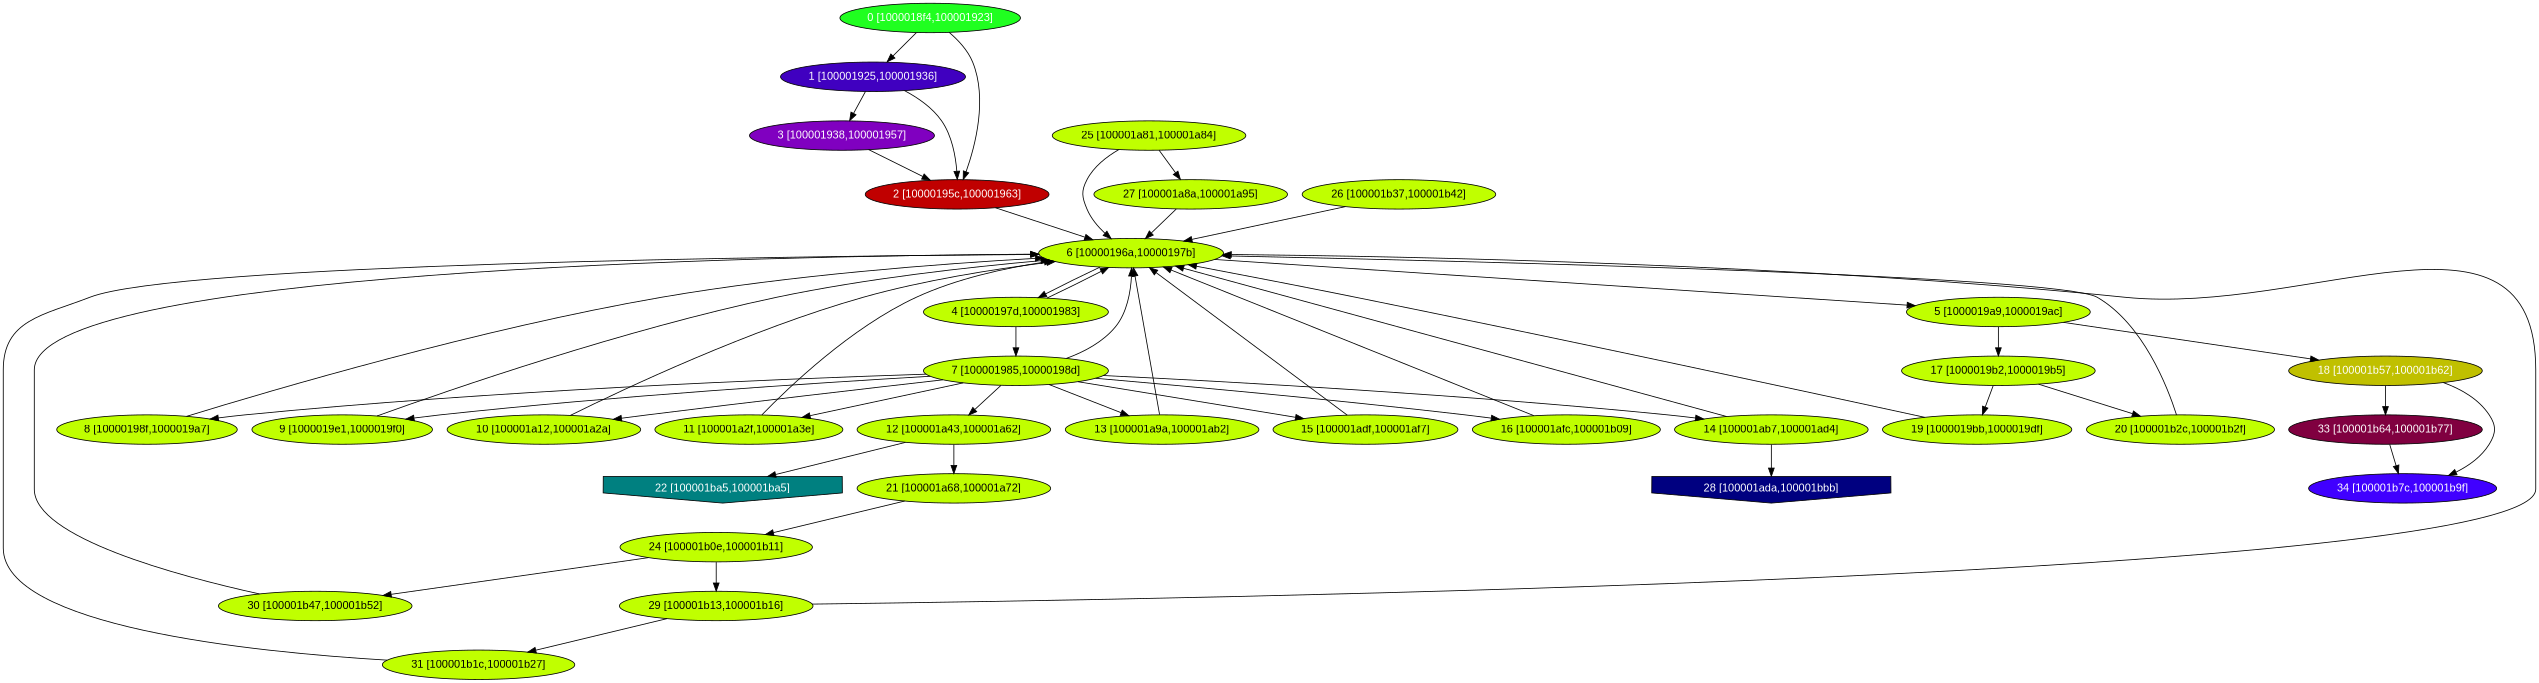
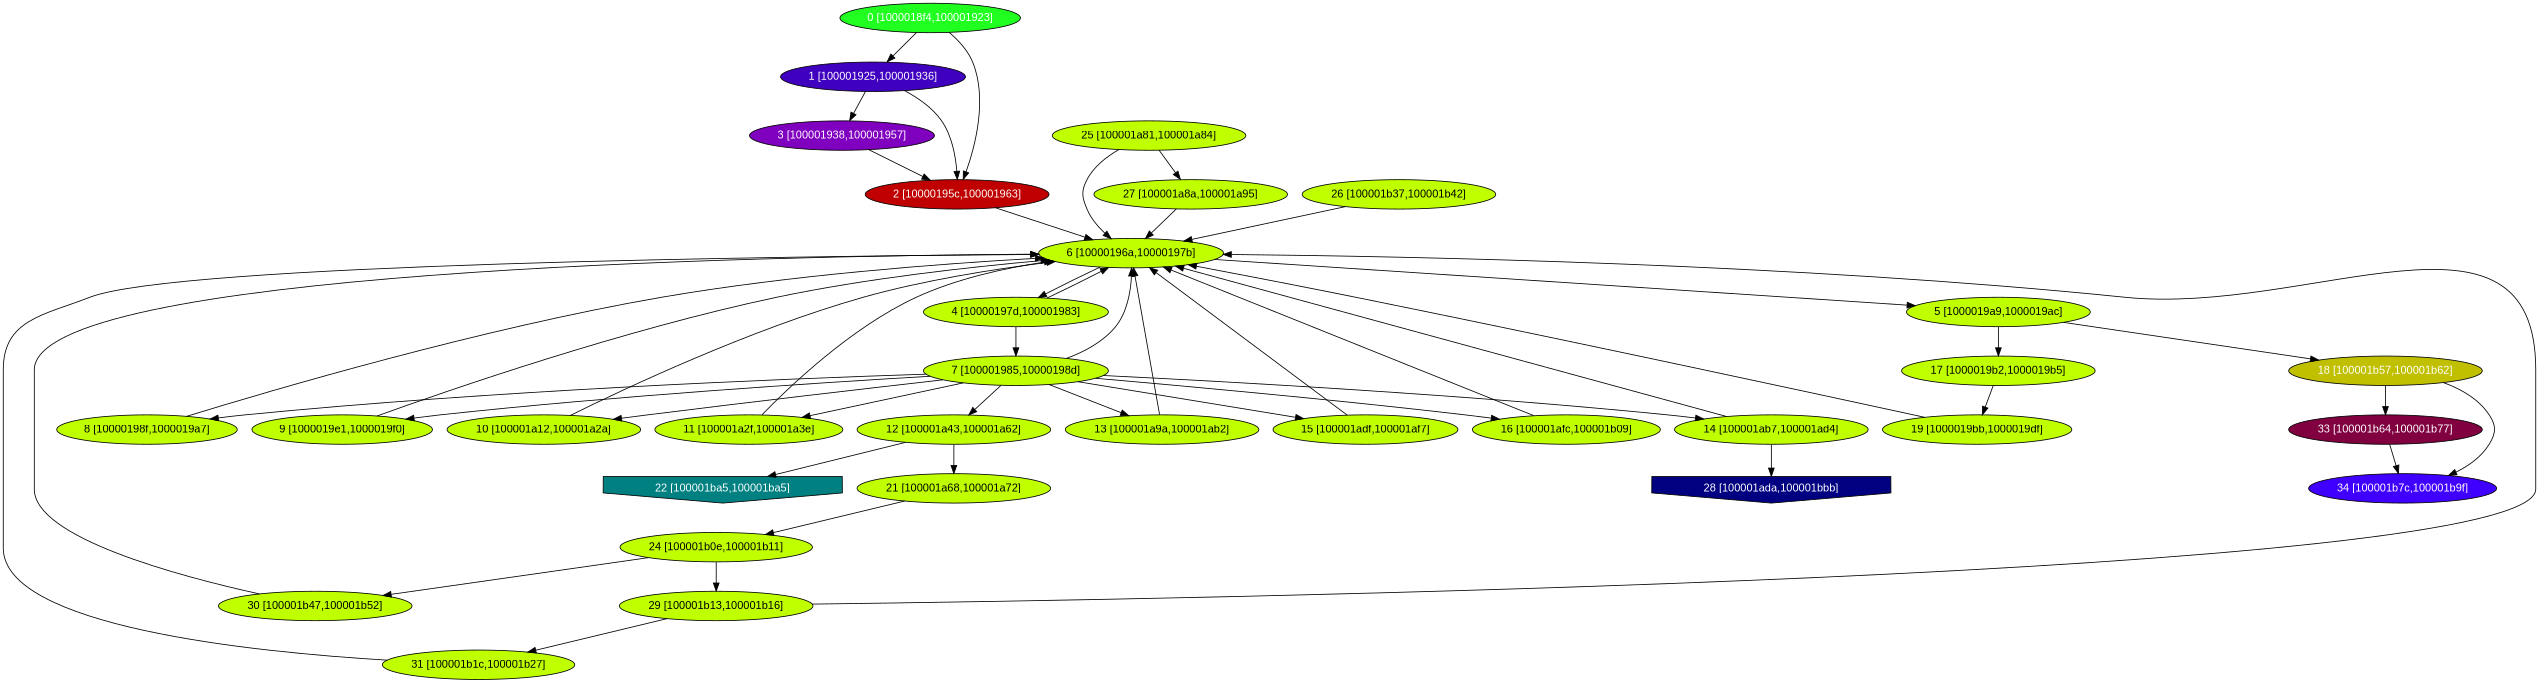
node "20 [100001b2c,100001b2f]": removed
